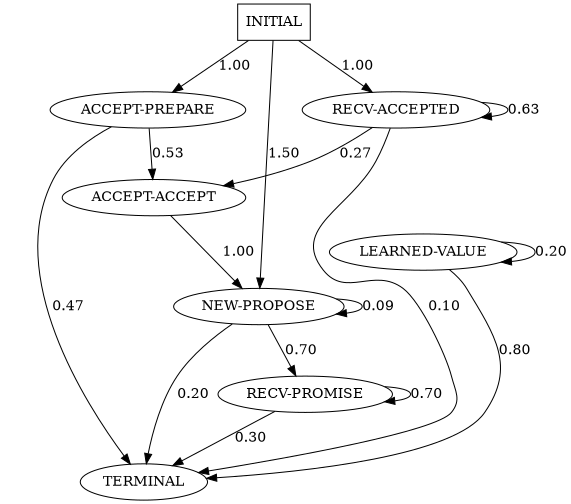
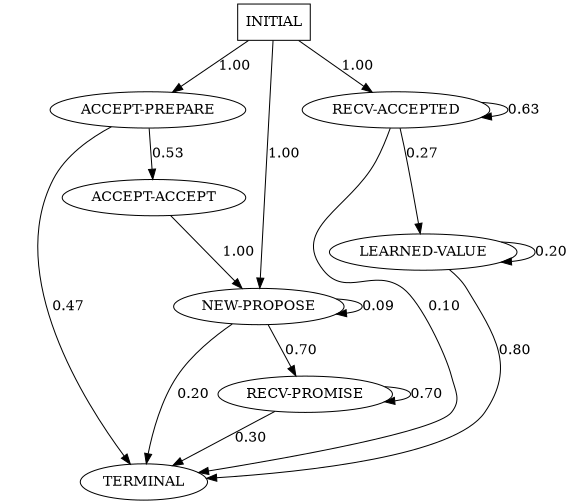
edge "INITIAL" -> "NEW-PROPOSE": label "1.50" -> "1.00"
edge "RECV-ACCEPTED" -> "ACCEPT-ACCEPT": now "RECV-ACCEPTED" -> "LEARNED-VALUE"
